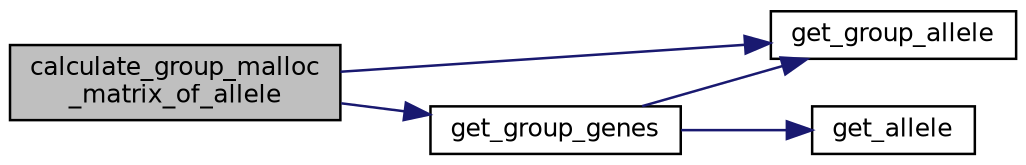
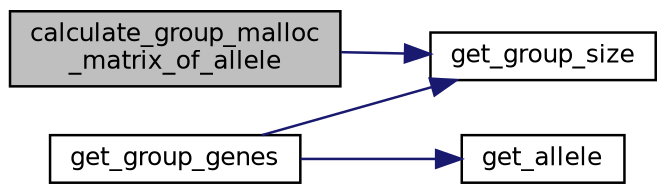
node "get_group_allele": label "get_group_allele" -> "get_group_size"
edge "calculate_group_malloc _matrix_of_allele" -> "get_group_genes": removed
